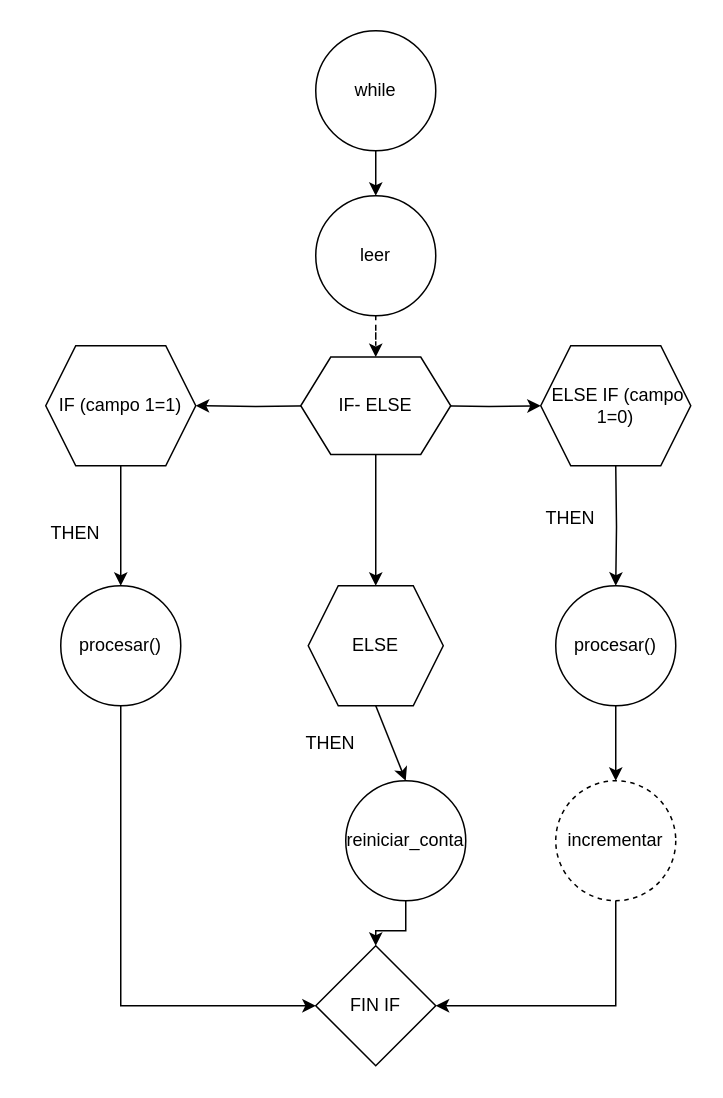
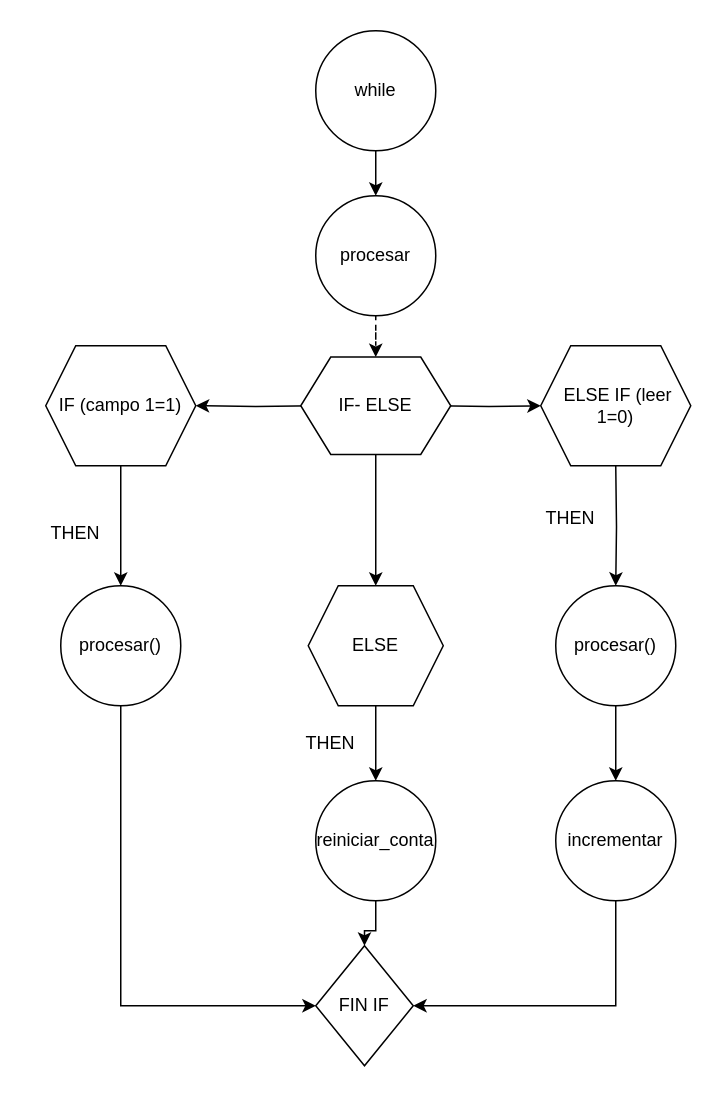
node "leer": label "leer" -> "procesar"
node "ELSE IF (campo 1=0)": label "ELSE IF (campo 1=0)" -> "ELSE IF (leer 1=0)"
node "reiniciar_conta": moved (406, 841) -> (376, 841)
node "incrementar": style dashed -> solid
node "FIN IF": size 120x120 -> 98x120
